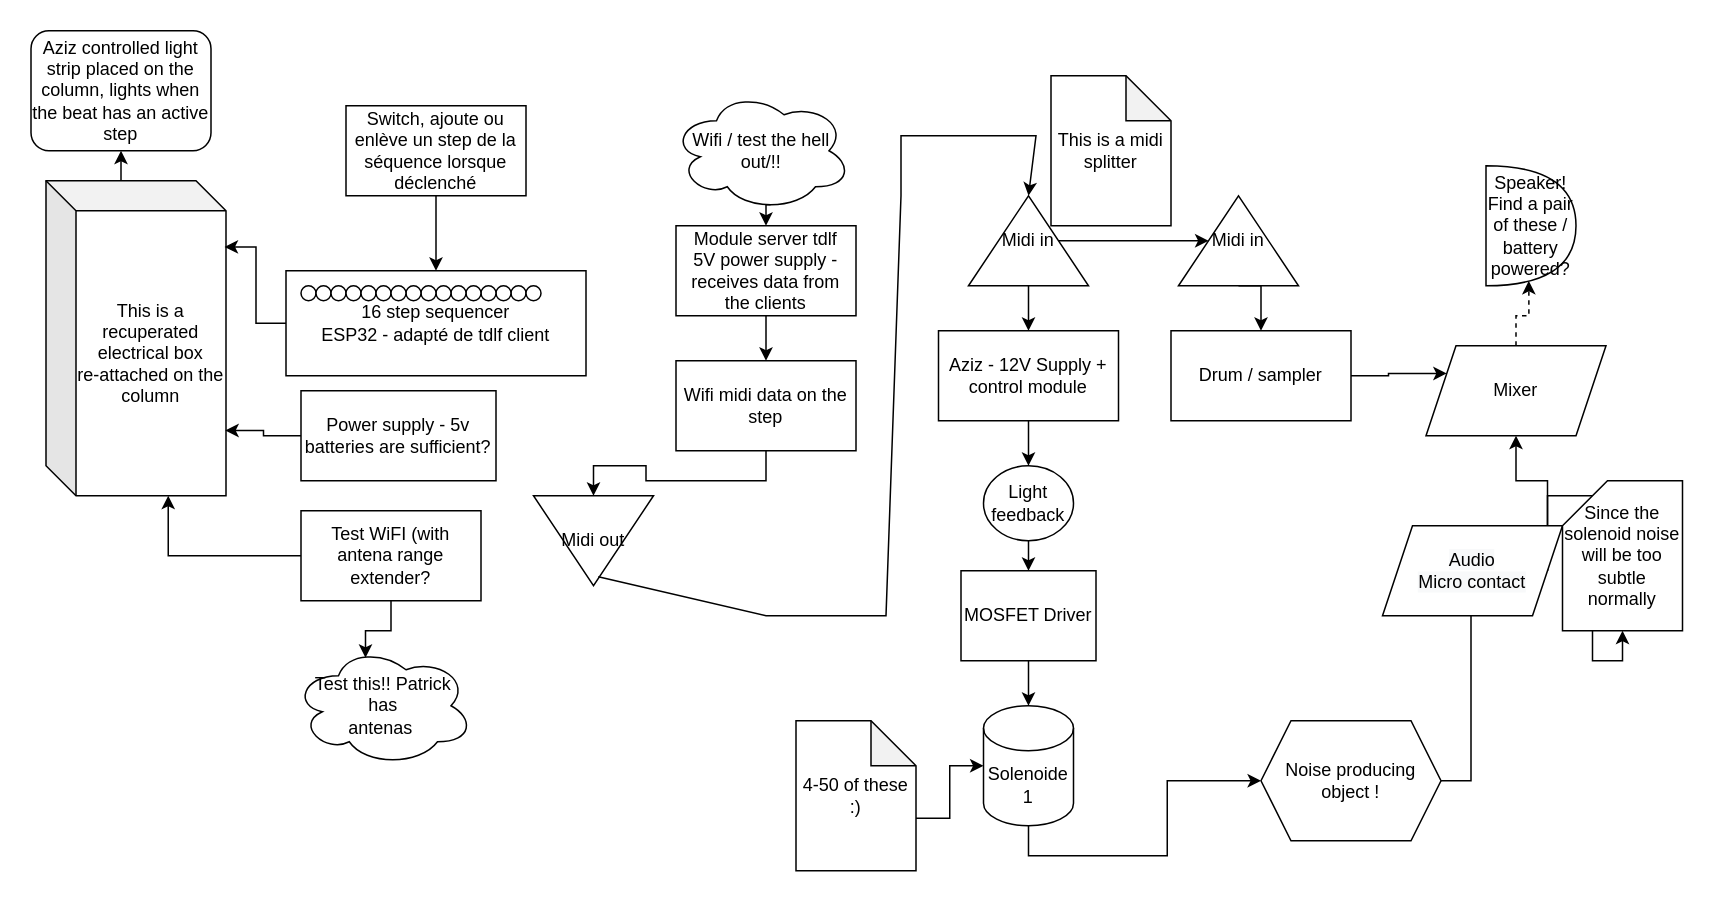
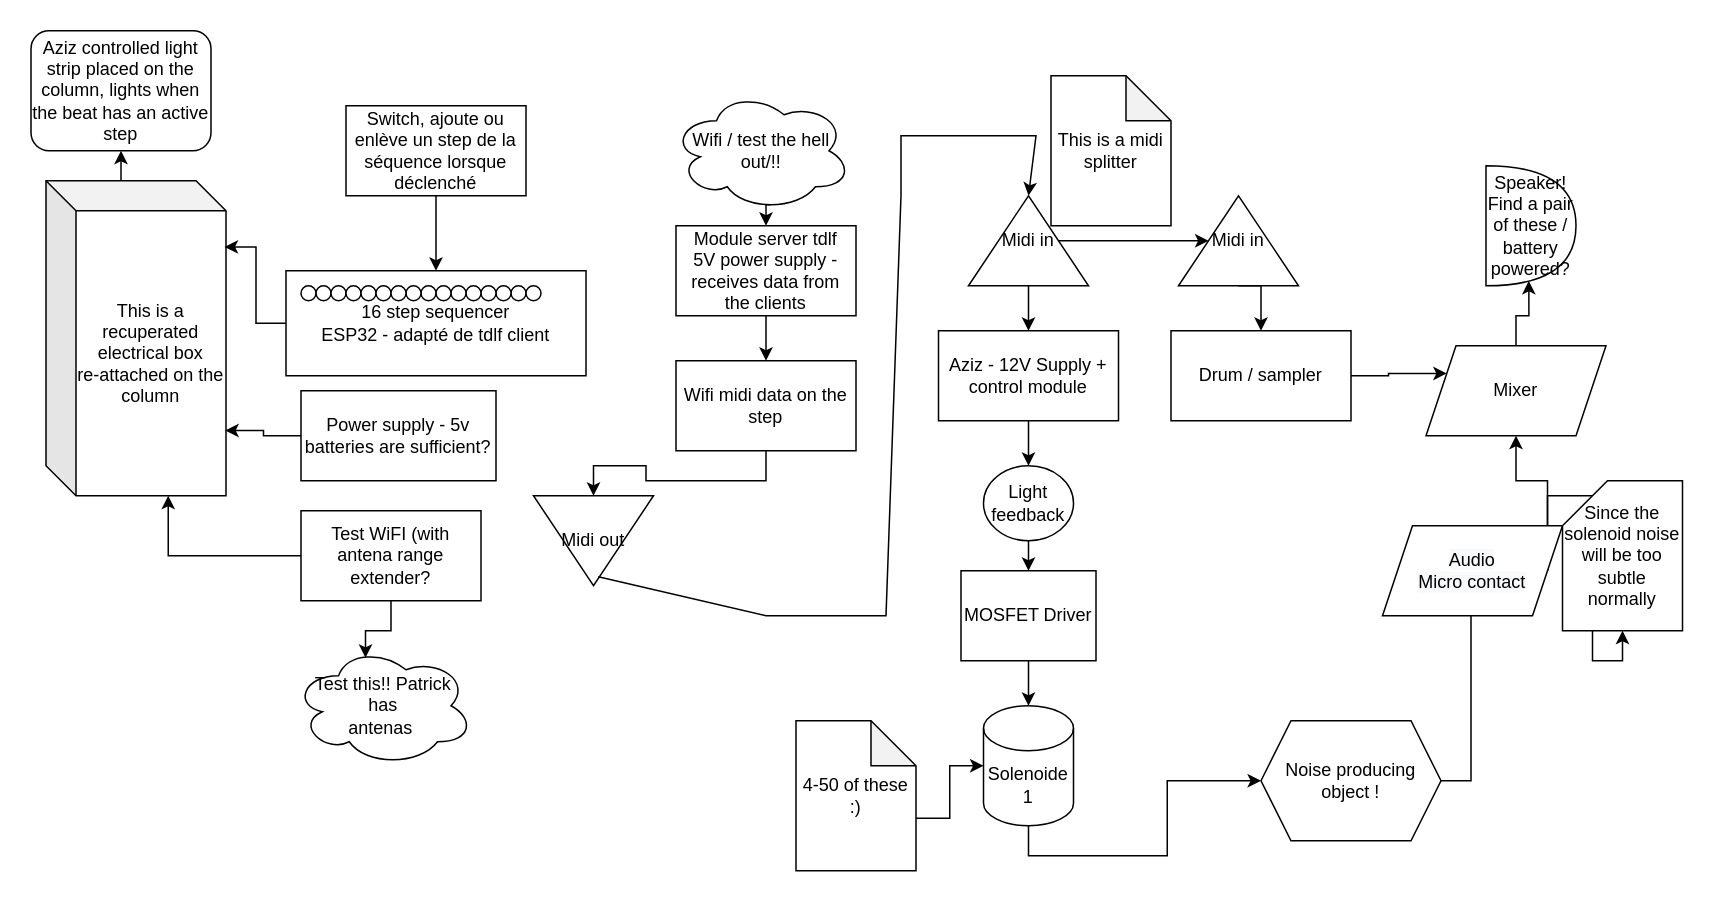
edge "Mixer" -> "Speaker! Find a pair of these / battery powered?": style dashed -> solid
